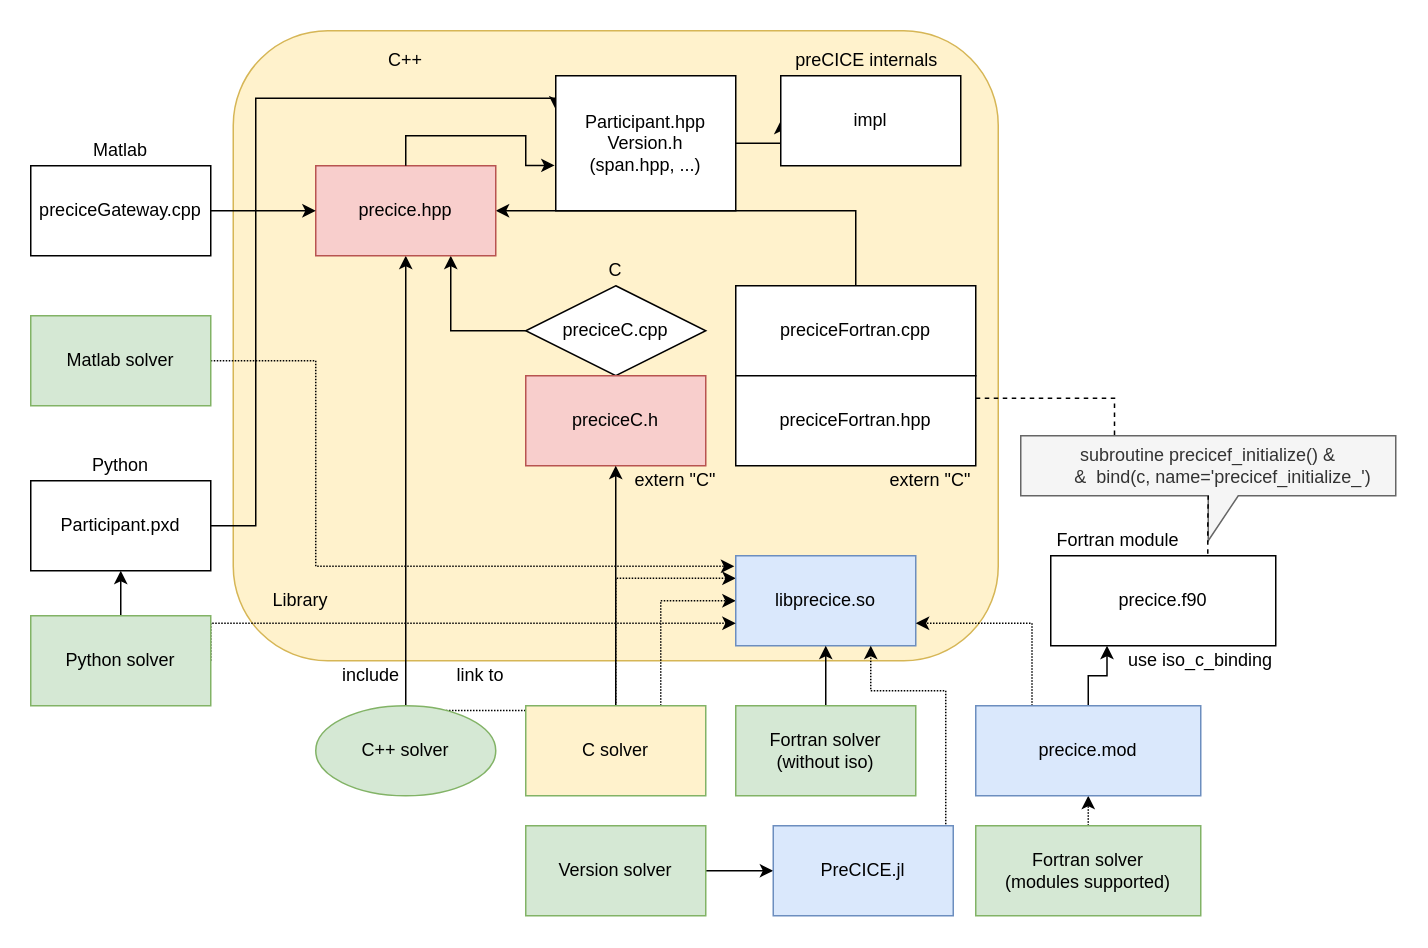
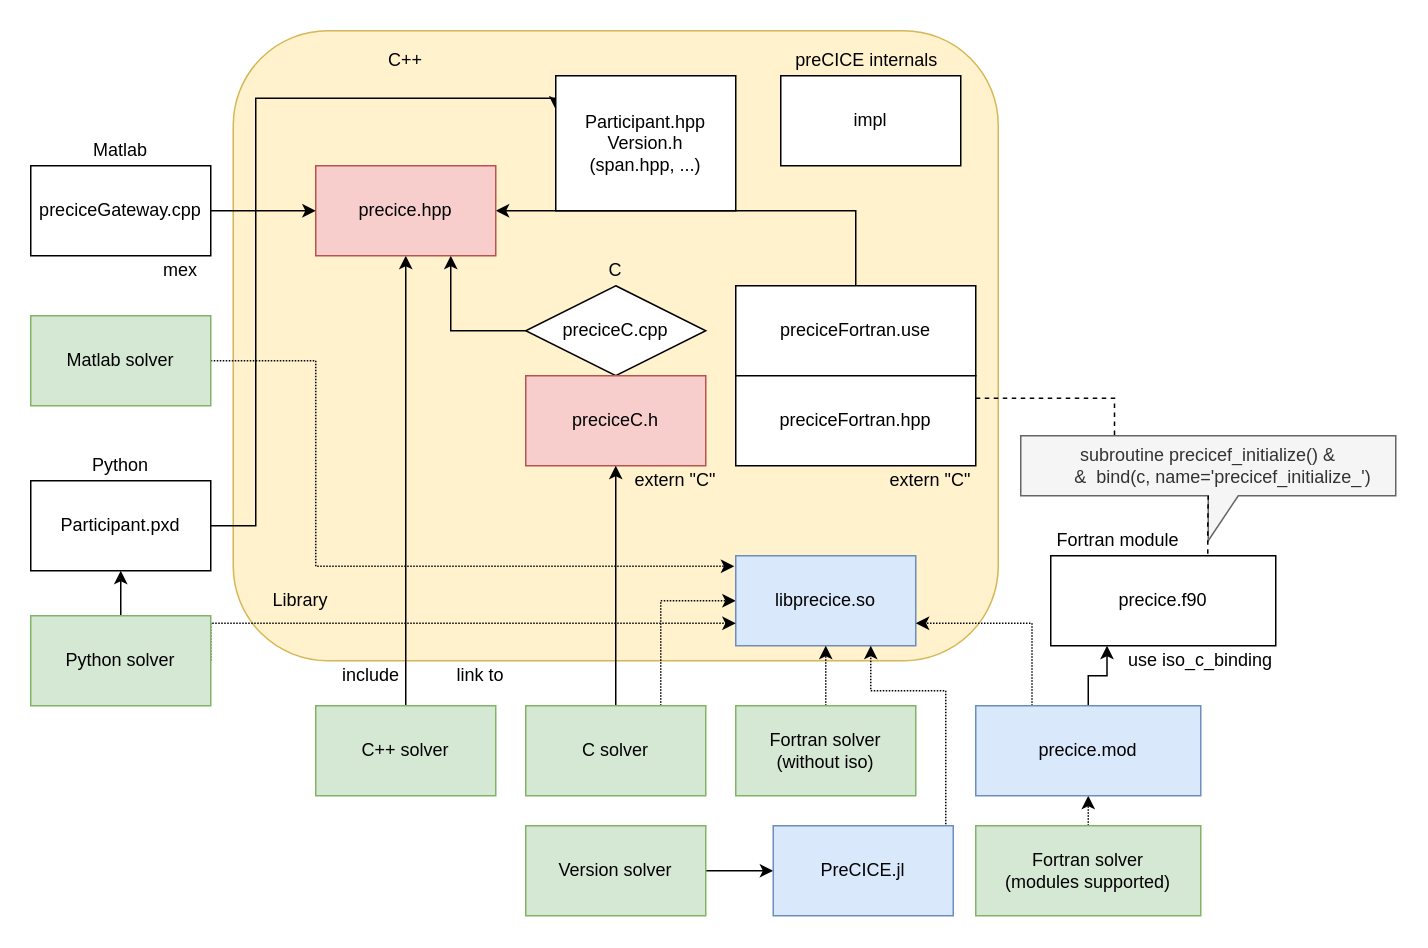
edge "precice.hpp" -> "Participant.hpp Version.h (span.hpp, ...)": removed
edge "Participant.hpp Version.h (span.hpp, ...)" -> "impl": removed
node "mex": added
node "preciceFortran.cpp": label "preciceFortran.cpp" -> "preciceFortran.use"
edge "C++ solver" -> "libprecice.so": removed
edge "Fortran solver (without iso)" -> "libprecice.so": style solid -> dashed
node "C++ solver": shape ellipse -> rectangle
node "C solver": fillcolor #fff2cc -> #d5e8d4
